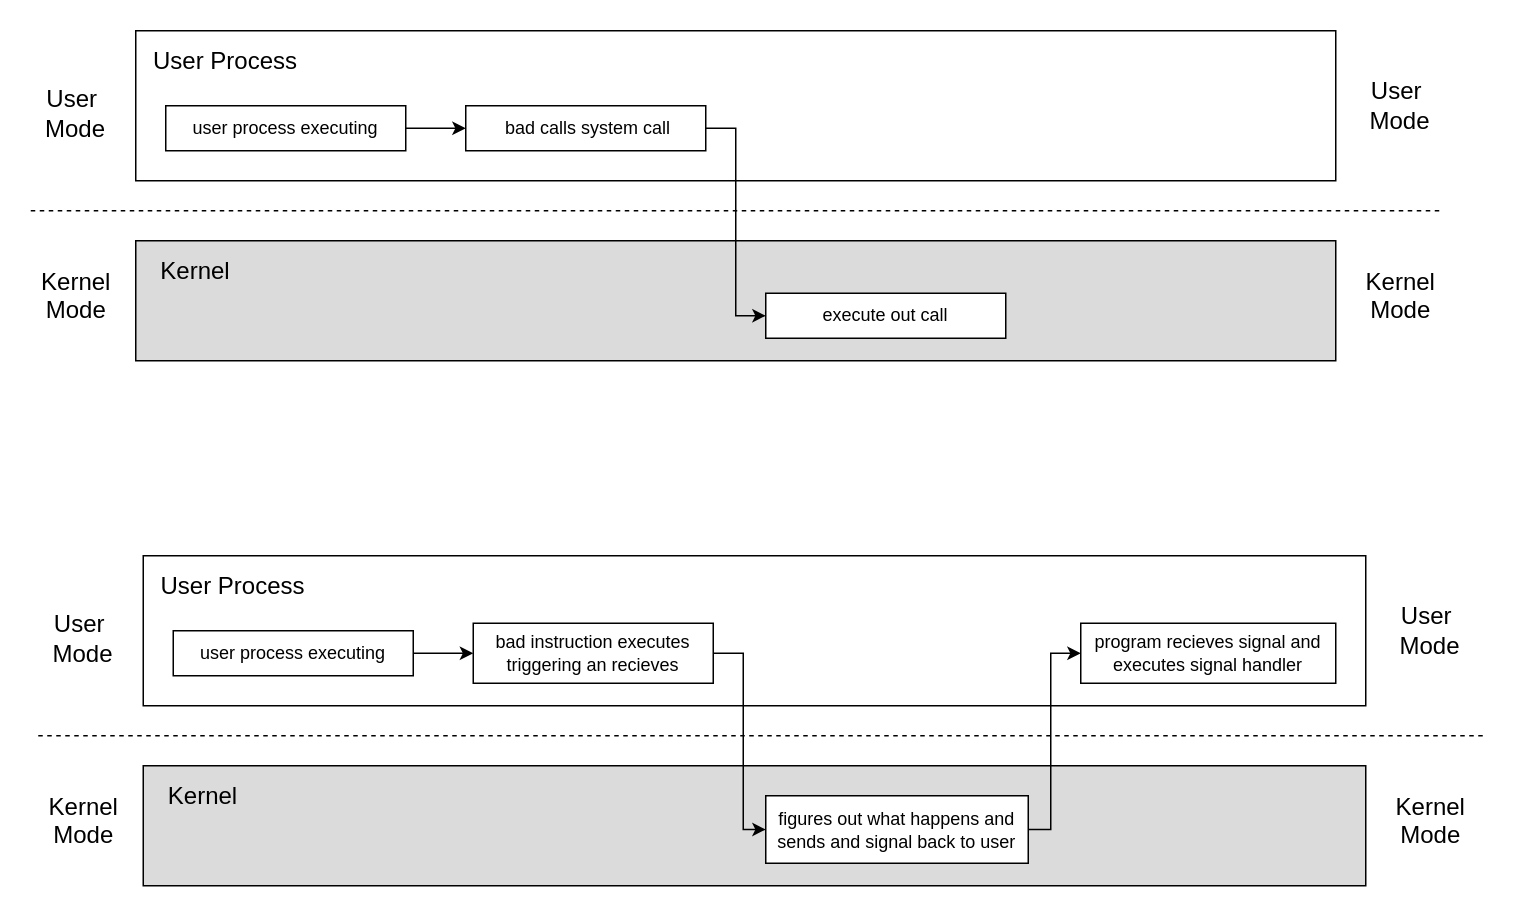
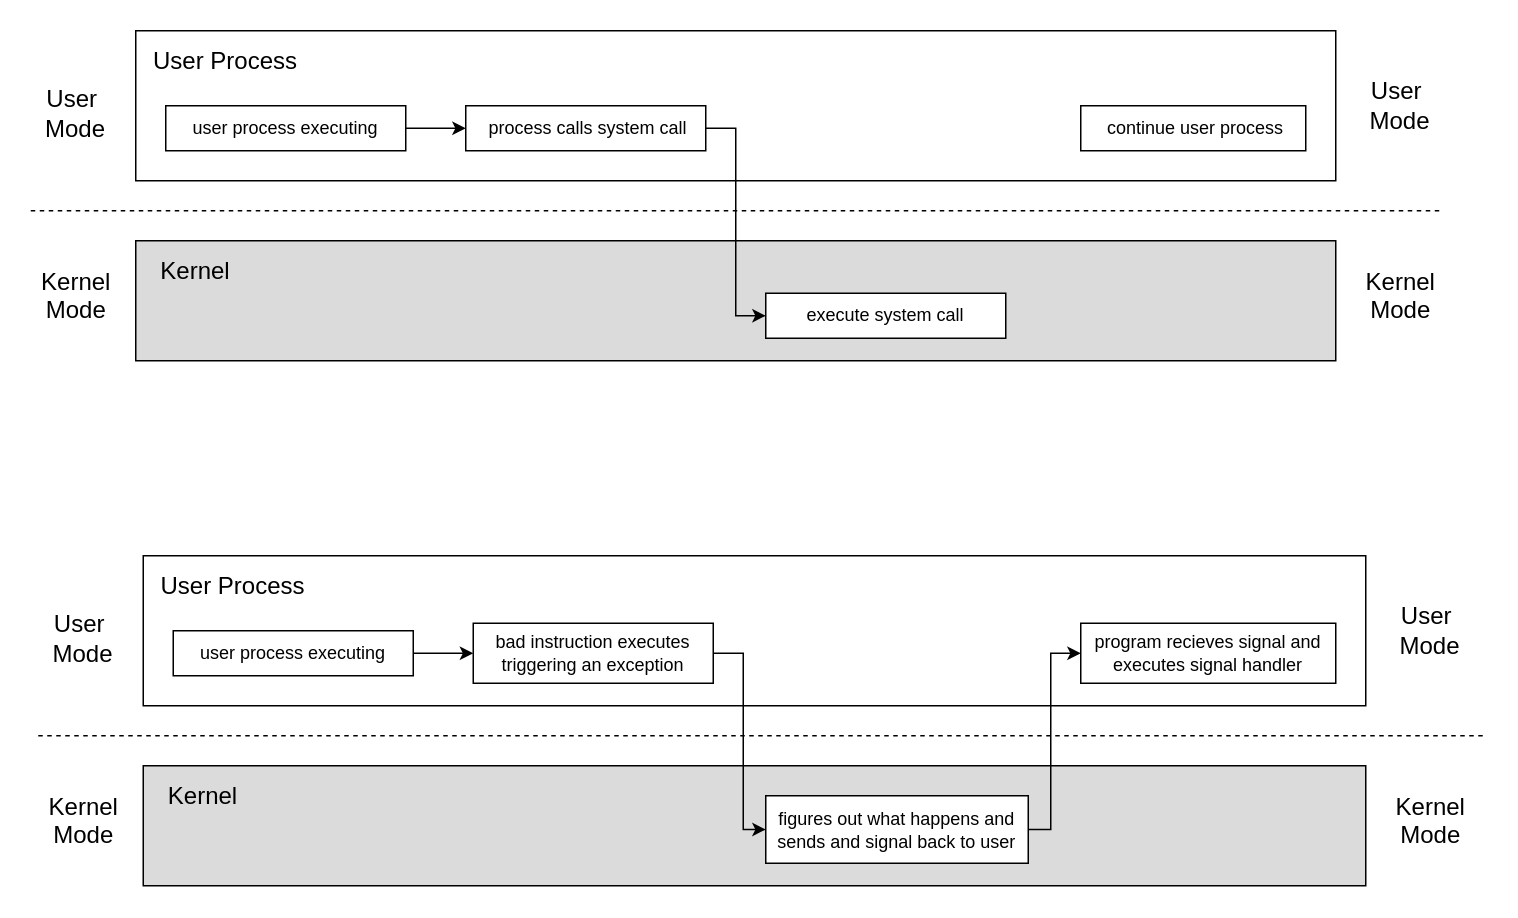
node "bad calls system call": label "bad calls system call" -> "process calls system call"
node "continue user process": added
node "execute out call": label "execute out call" -> "execute system call"
node "bad instruction executes triggering an recieves": label "bad instruction executes triggering an recieves" -> "bad instruction executes triggering an exception"
